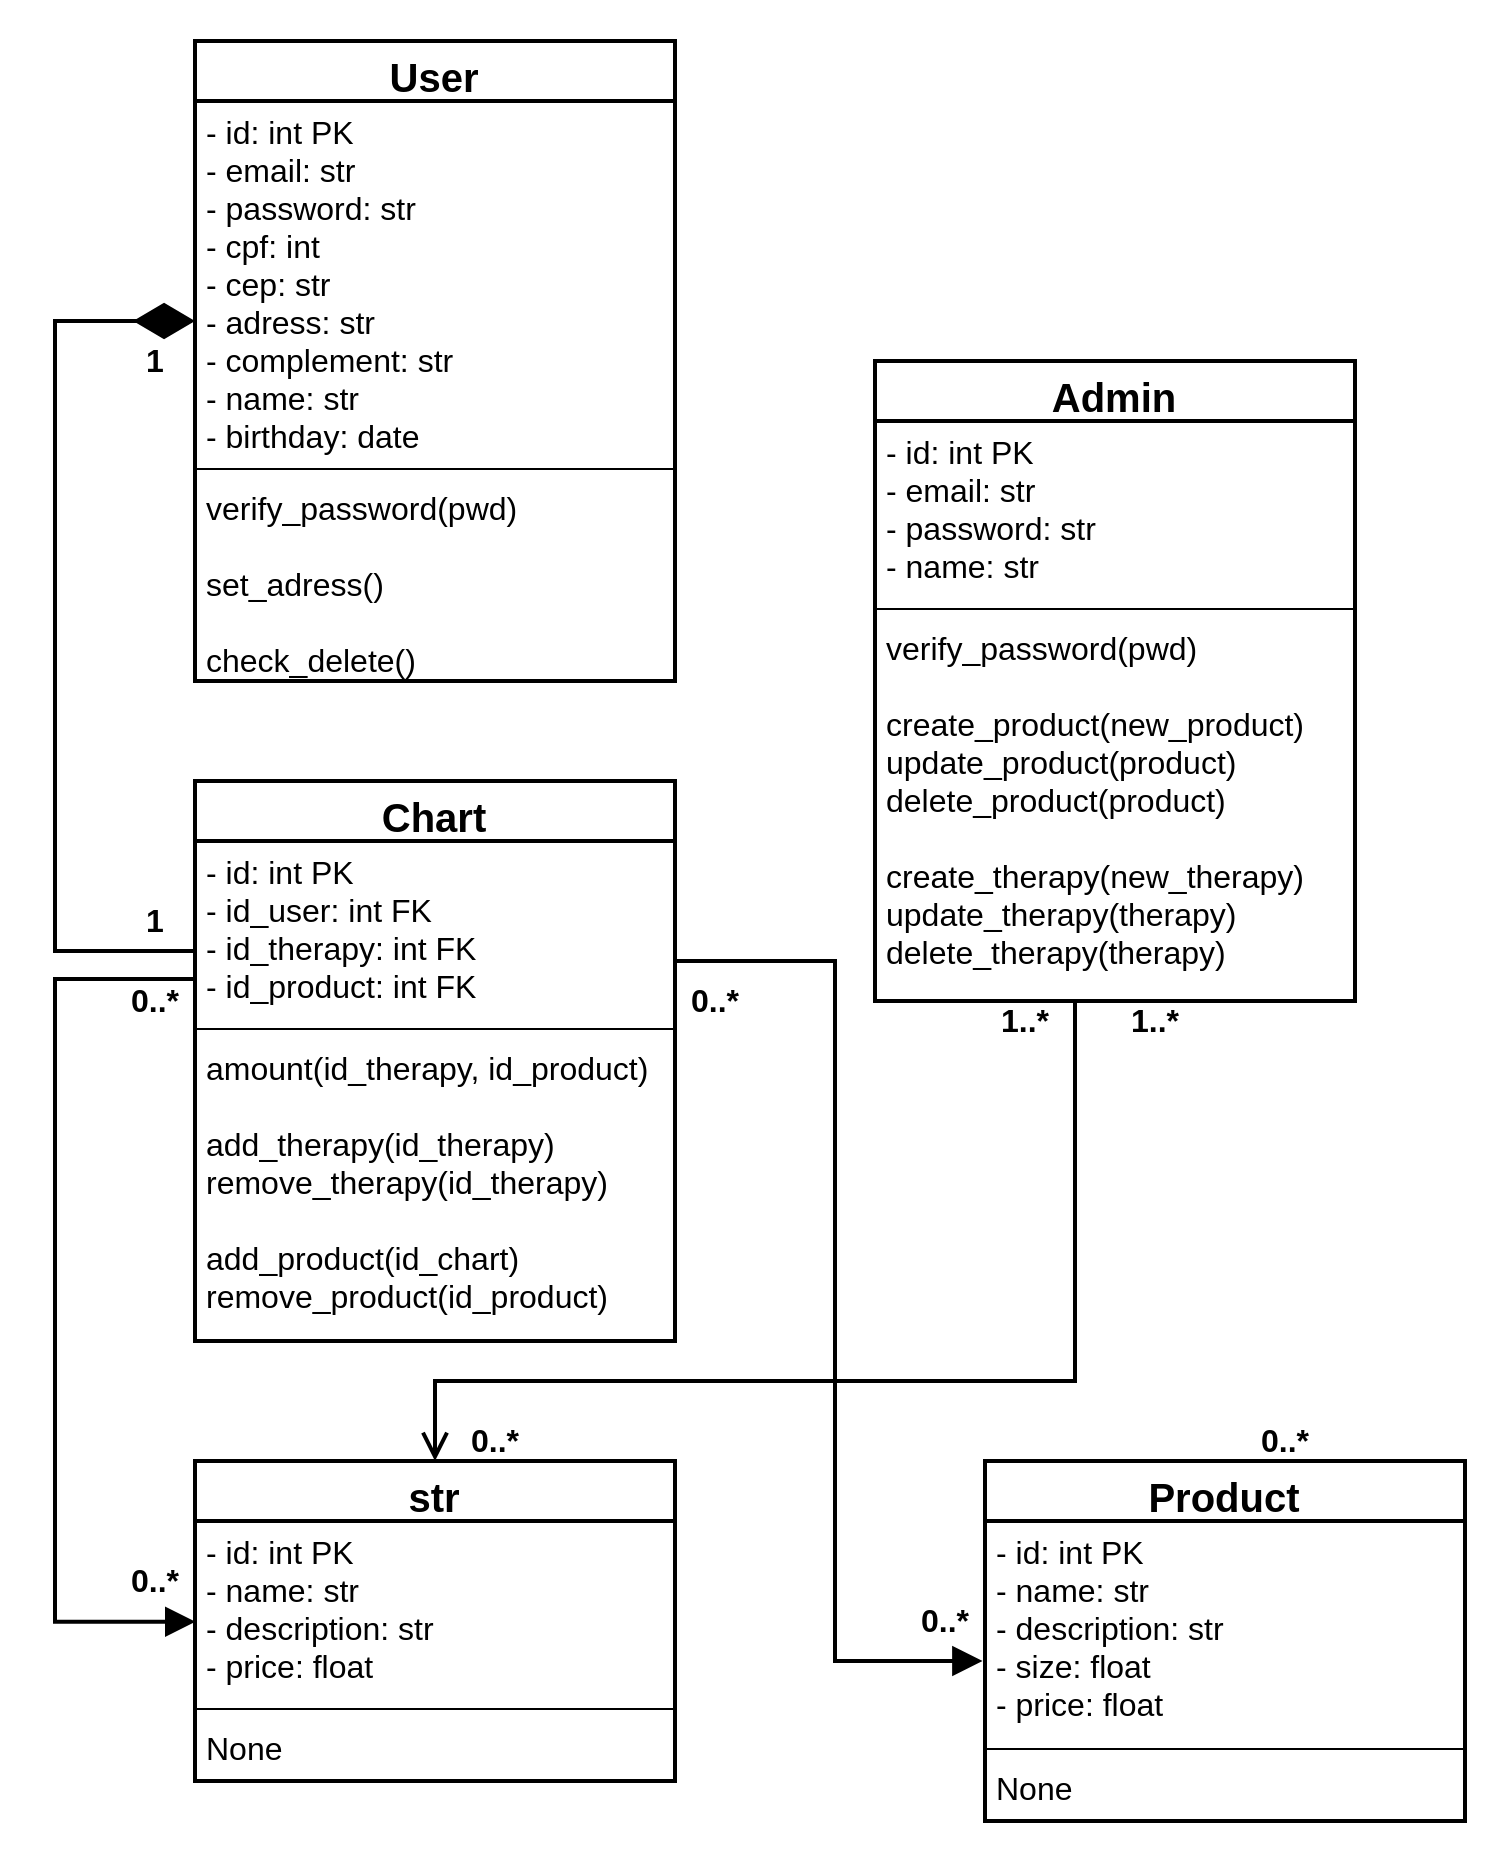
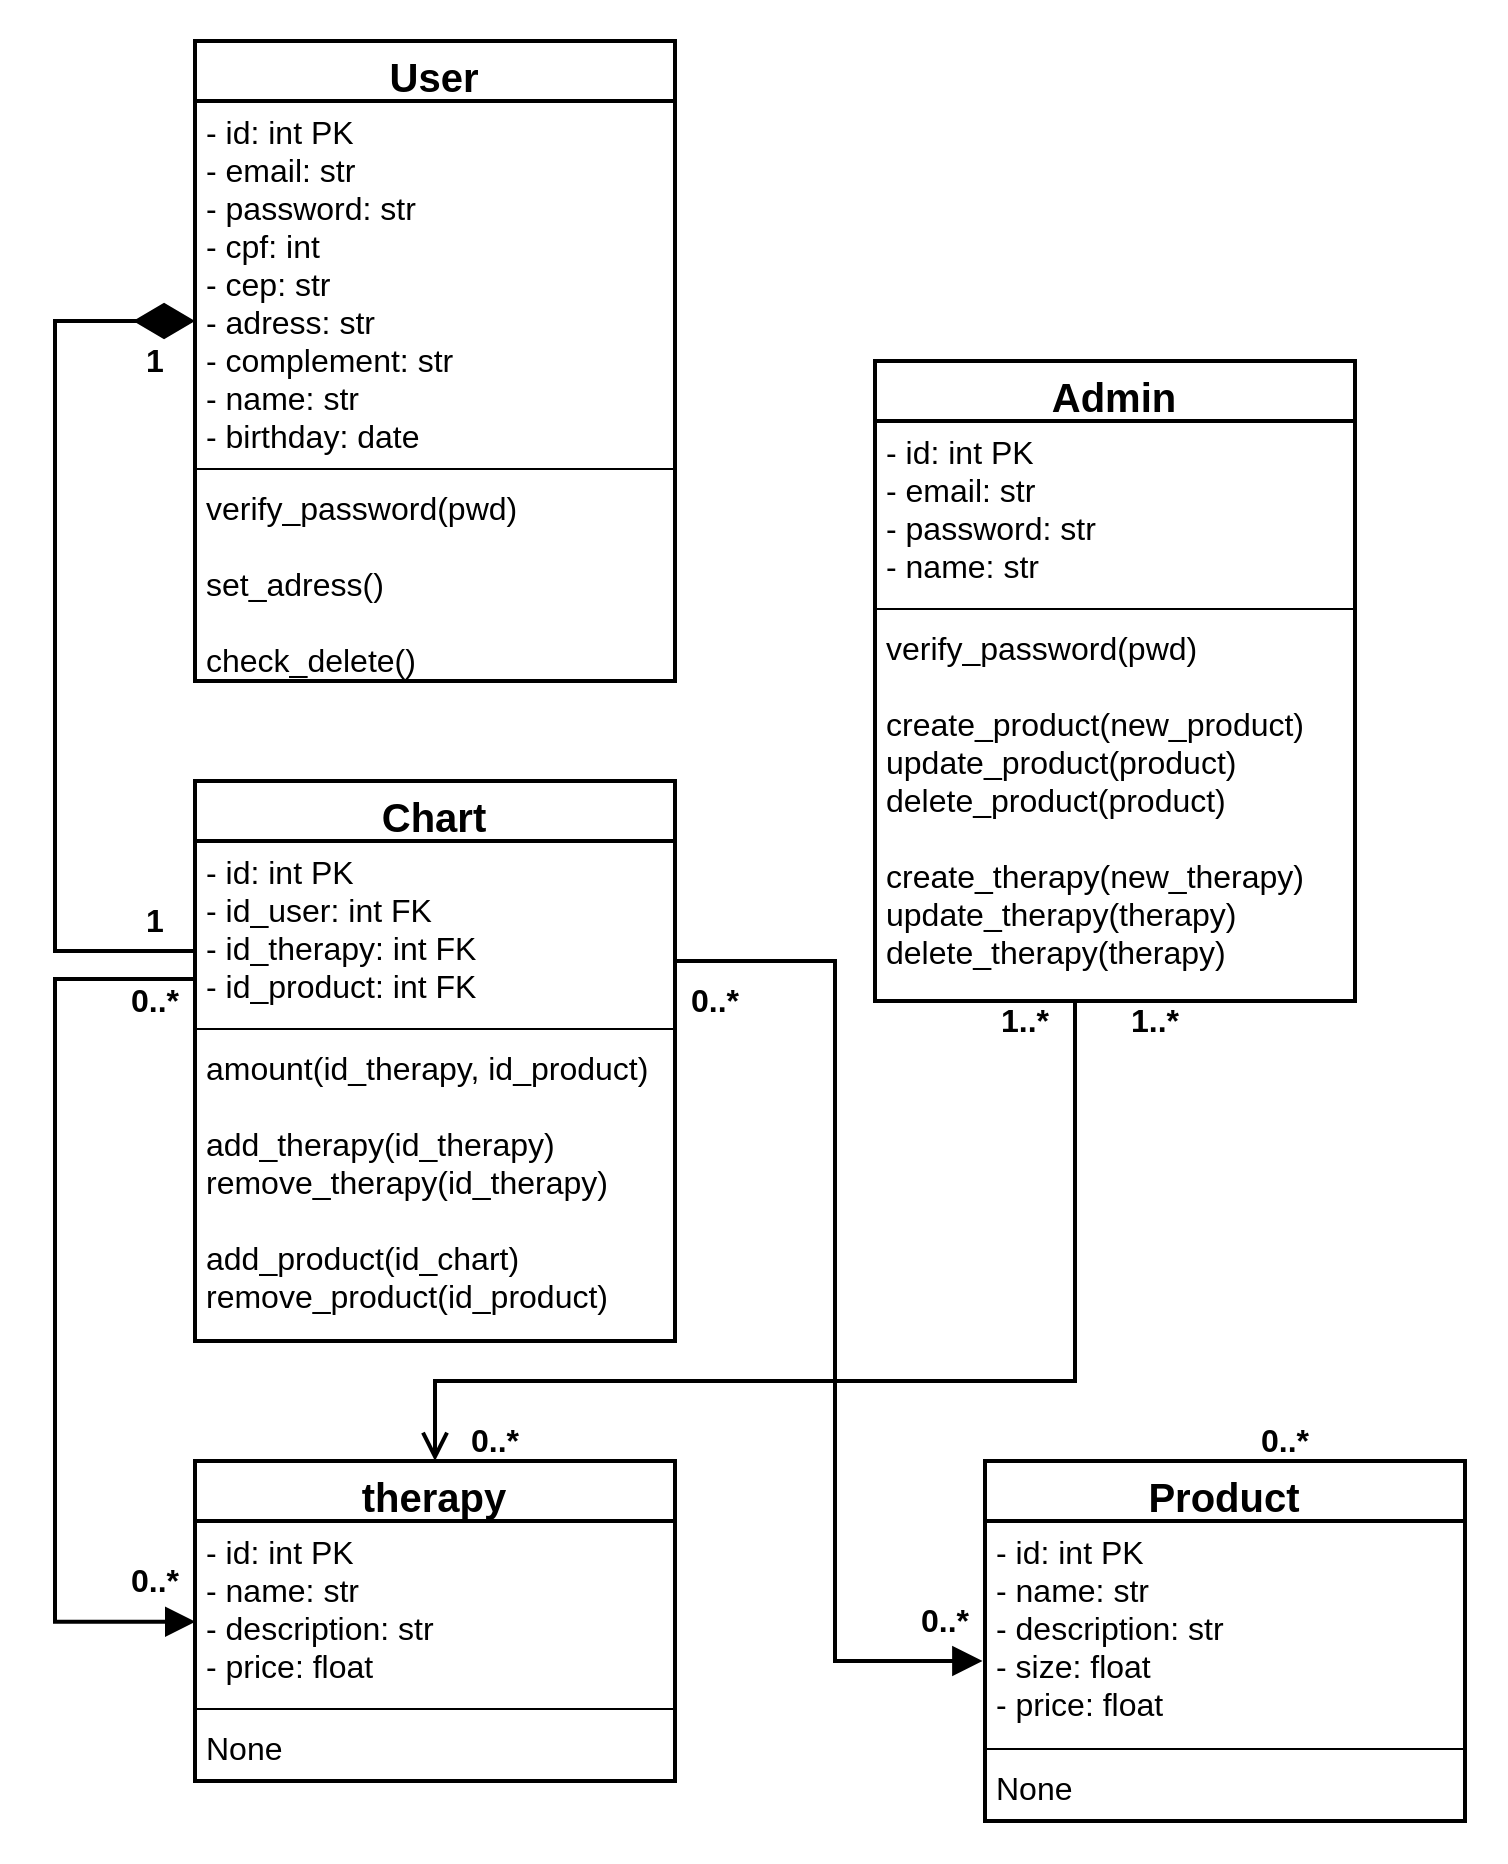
node "str": label "str" -> "therapy"
